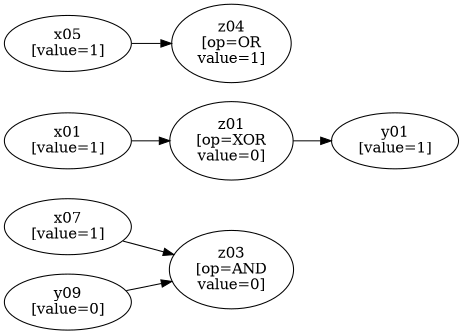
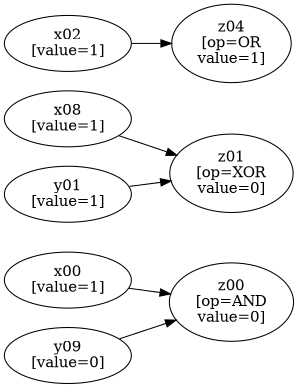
node "x05 [value=1]": label "x05 [value=1]" -> "x02 [value=1]"
node "x01 [value=1]": label "x01 [value=1]" -> "x08 [value=1]"
edge "z01 [op=XOR value=0]" -> "y01 [value=1]": reversed
node "x07 [value=1]": label "x07 [value=1]" -> "x00 [value=1]"
node "z03 [op=AND value=0]": label "z03 [op=AND value=0]" -> "z00 [op=AND value=0]"
